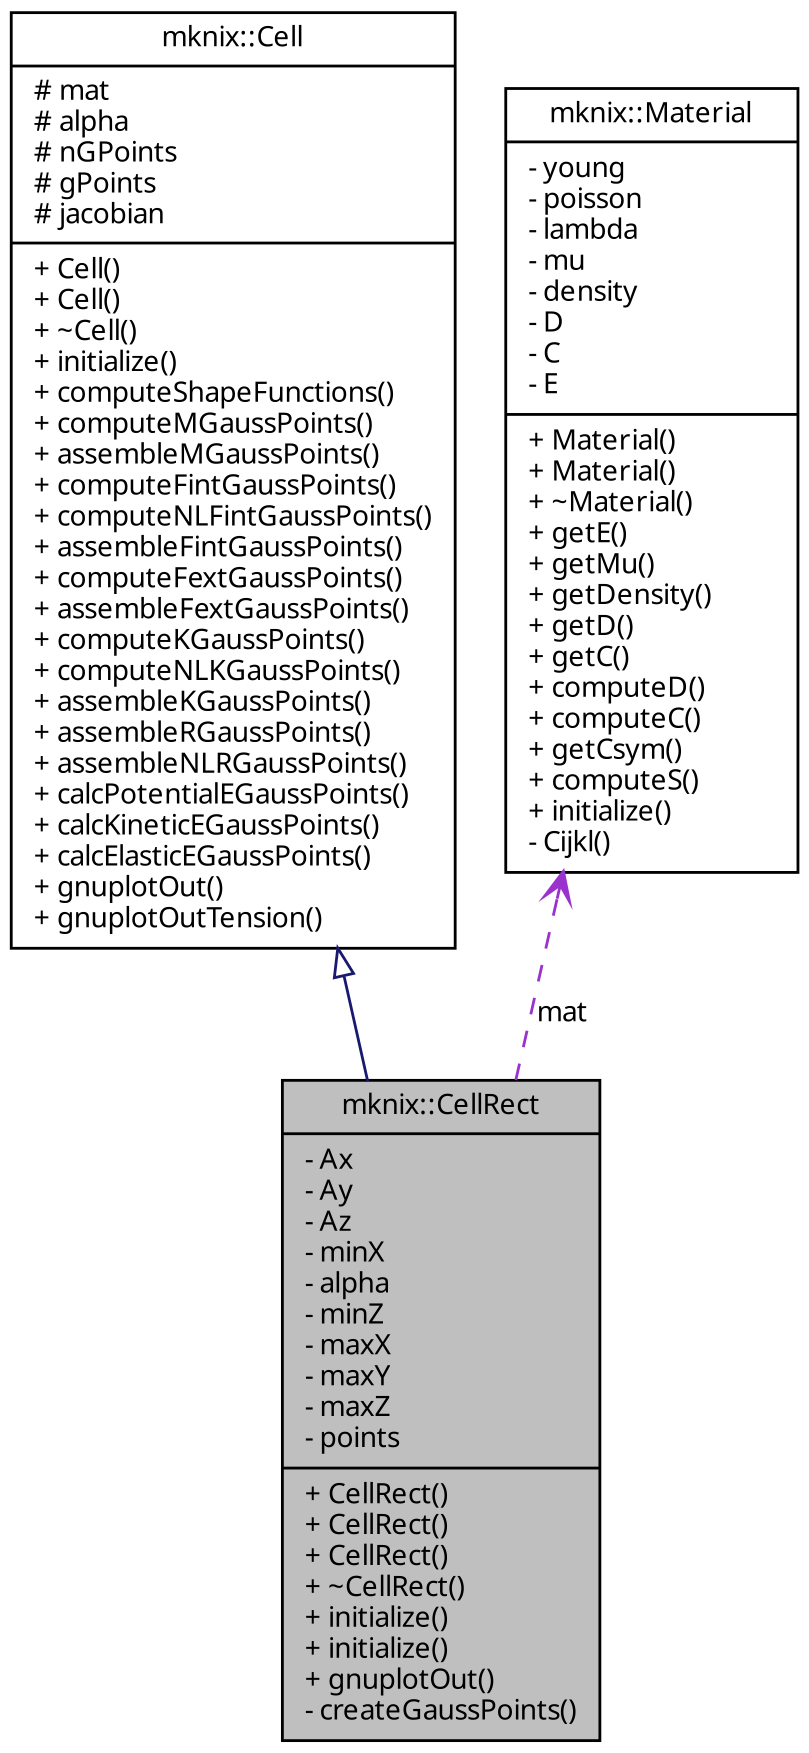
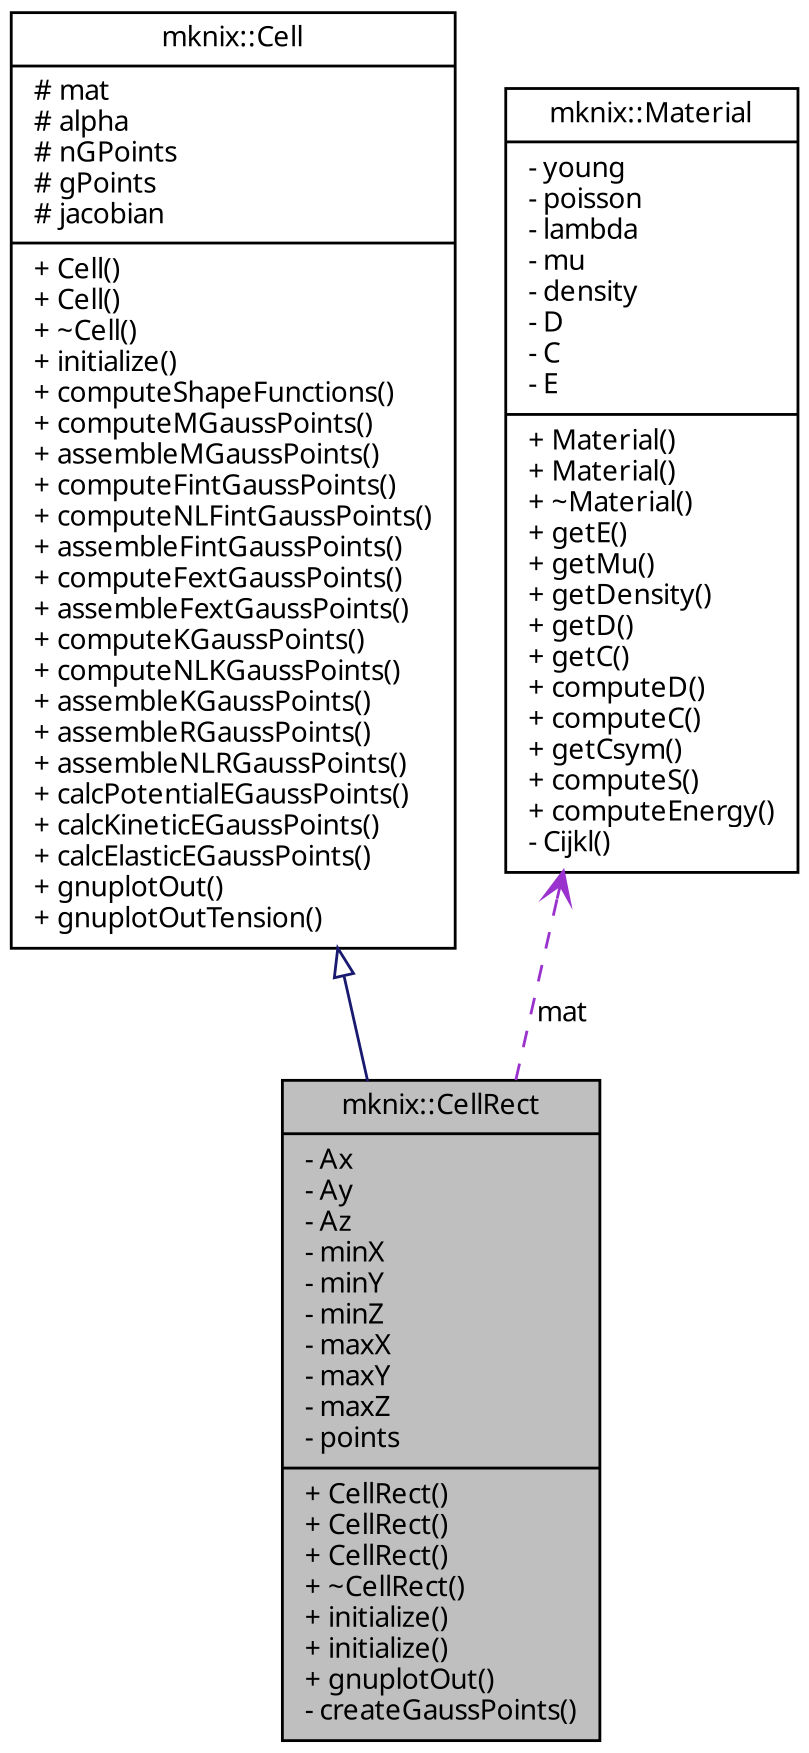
node "mknix::Material": text "+ initialize()" -> "+ computeEnergy()"
node "mknix::CellRect": text "- alpha" -> "- minY"
